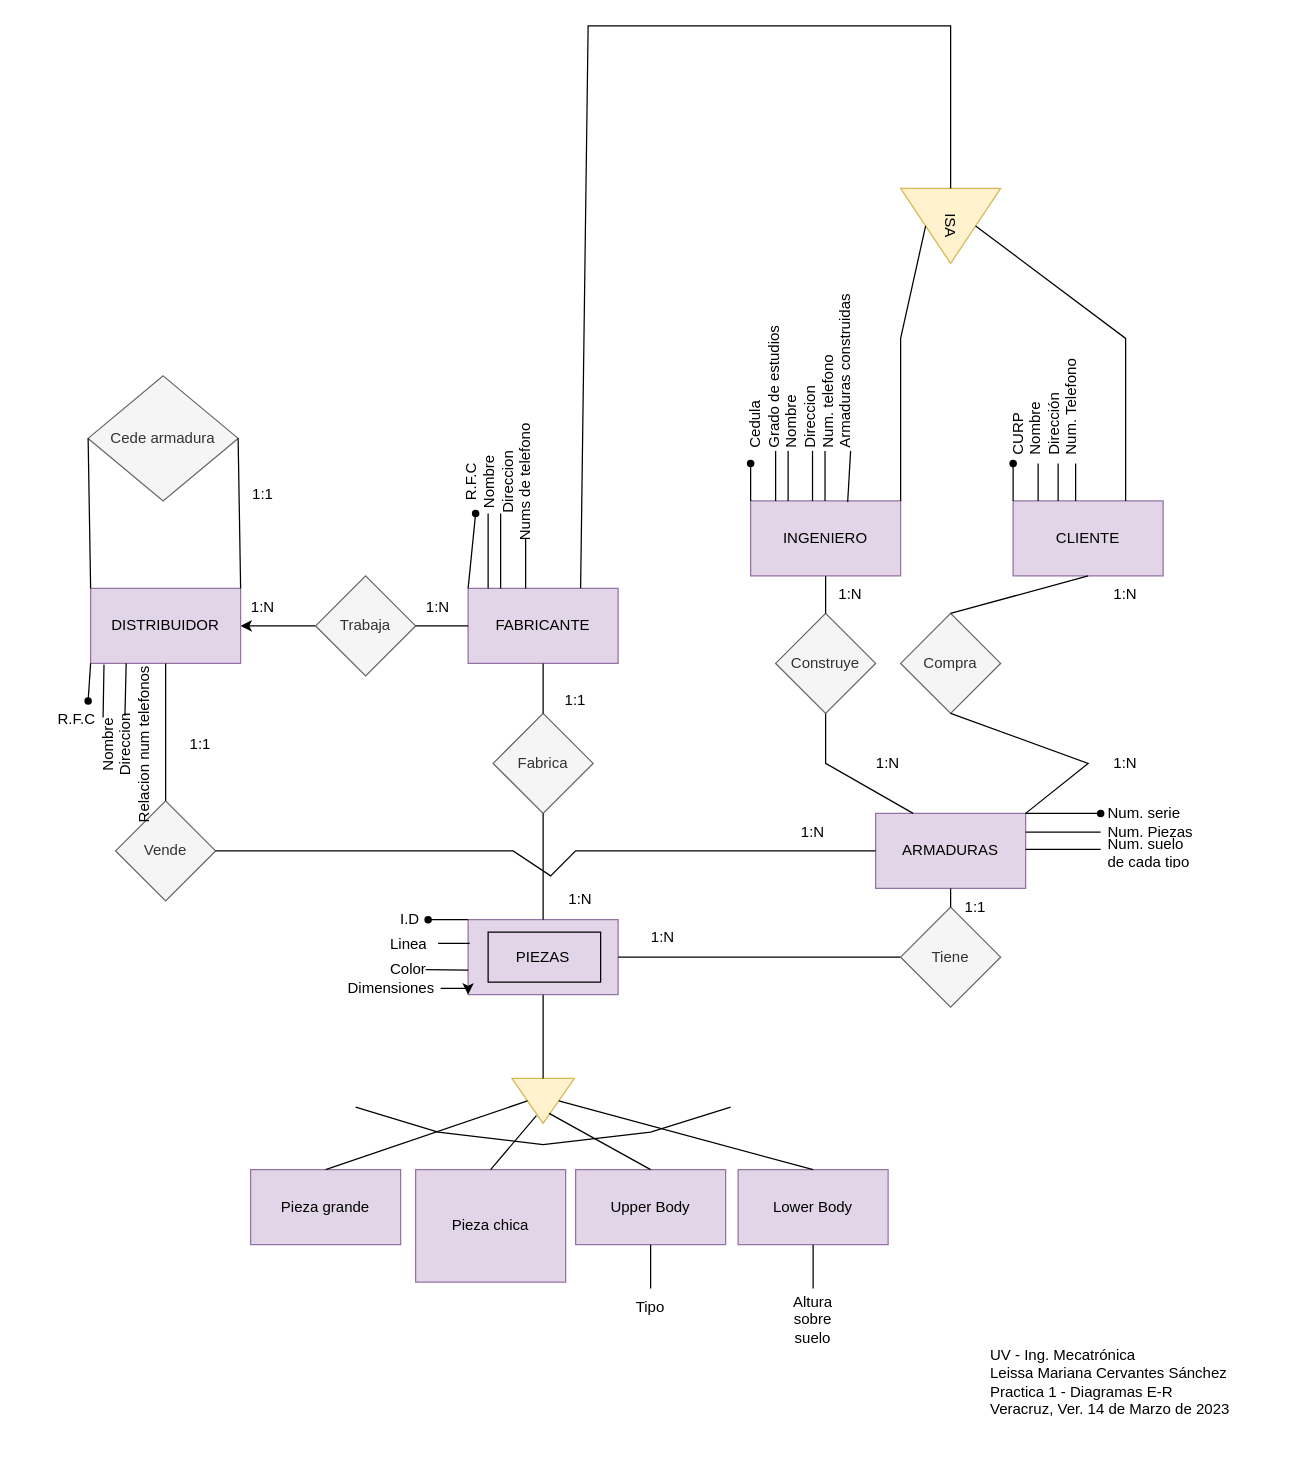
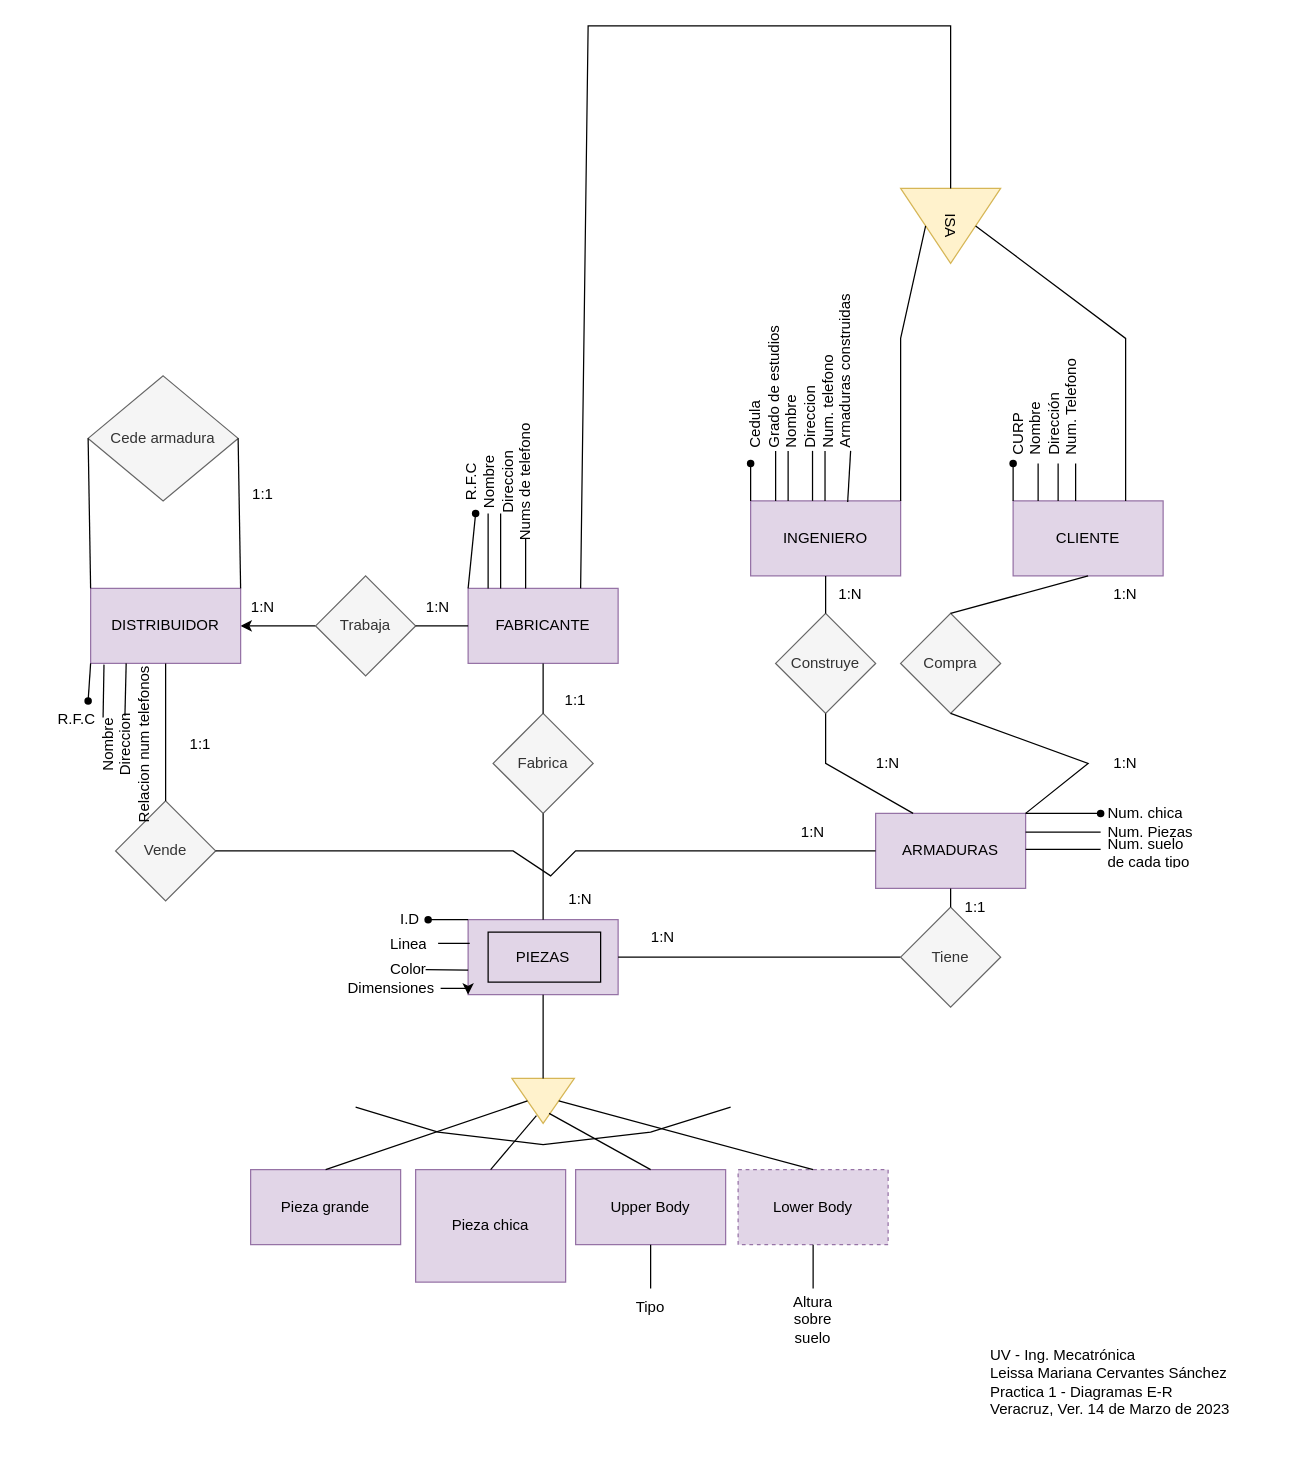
node "Num. serie": label "Num. serie" -> "Num. chica"
node "Lower Body": style solid -> dashed
